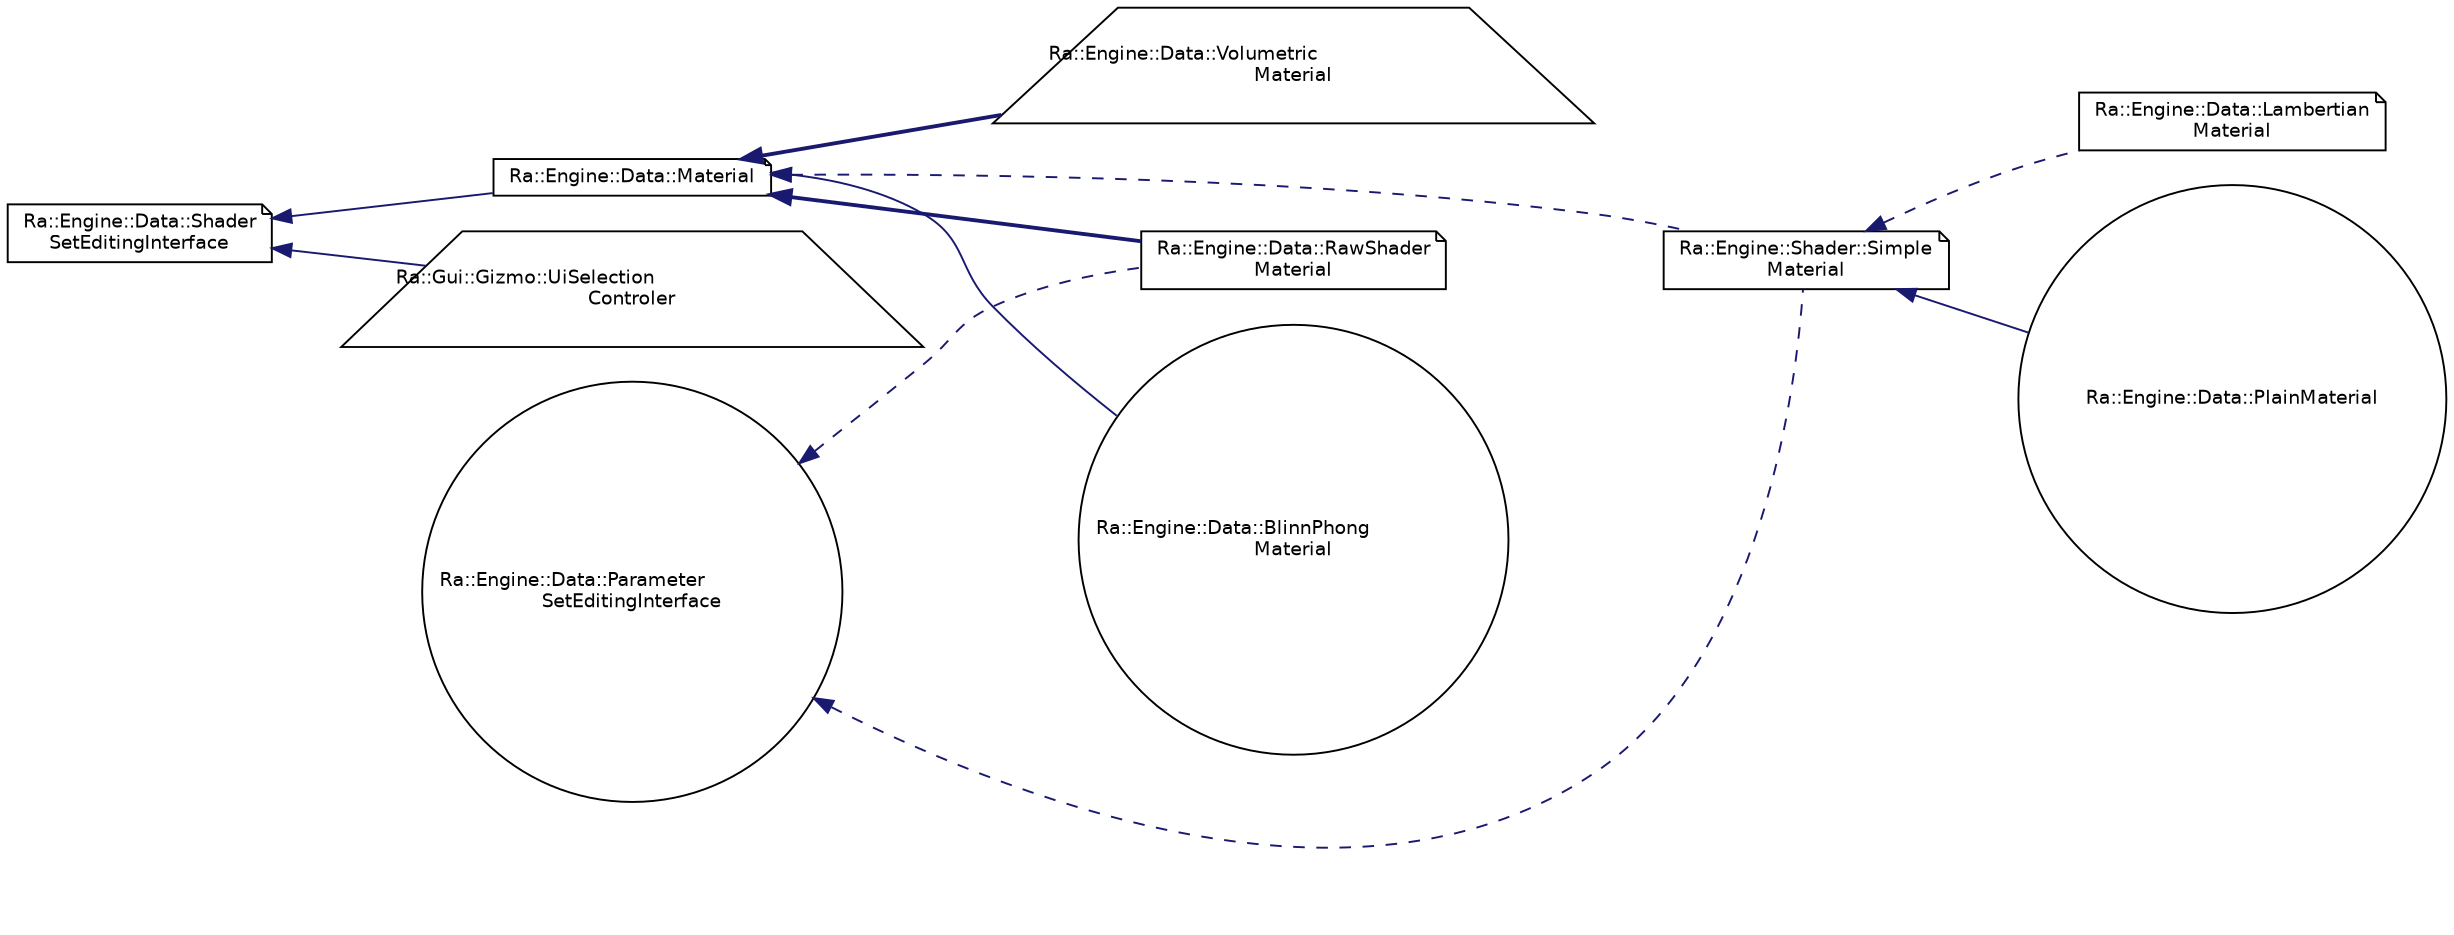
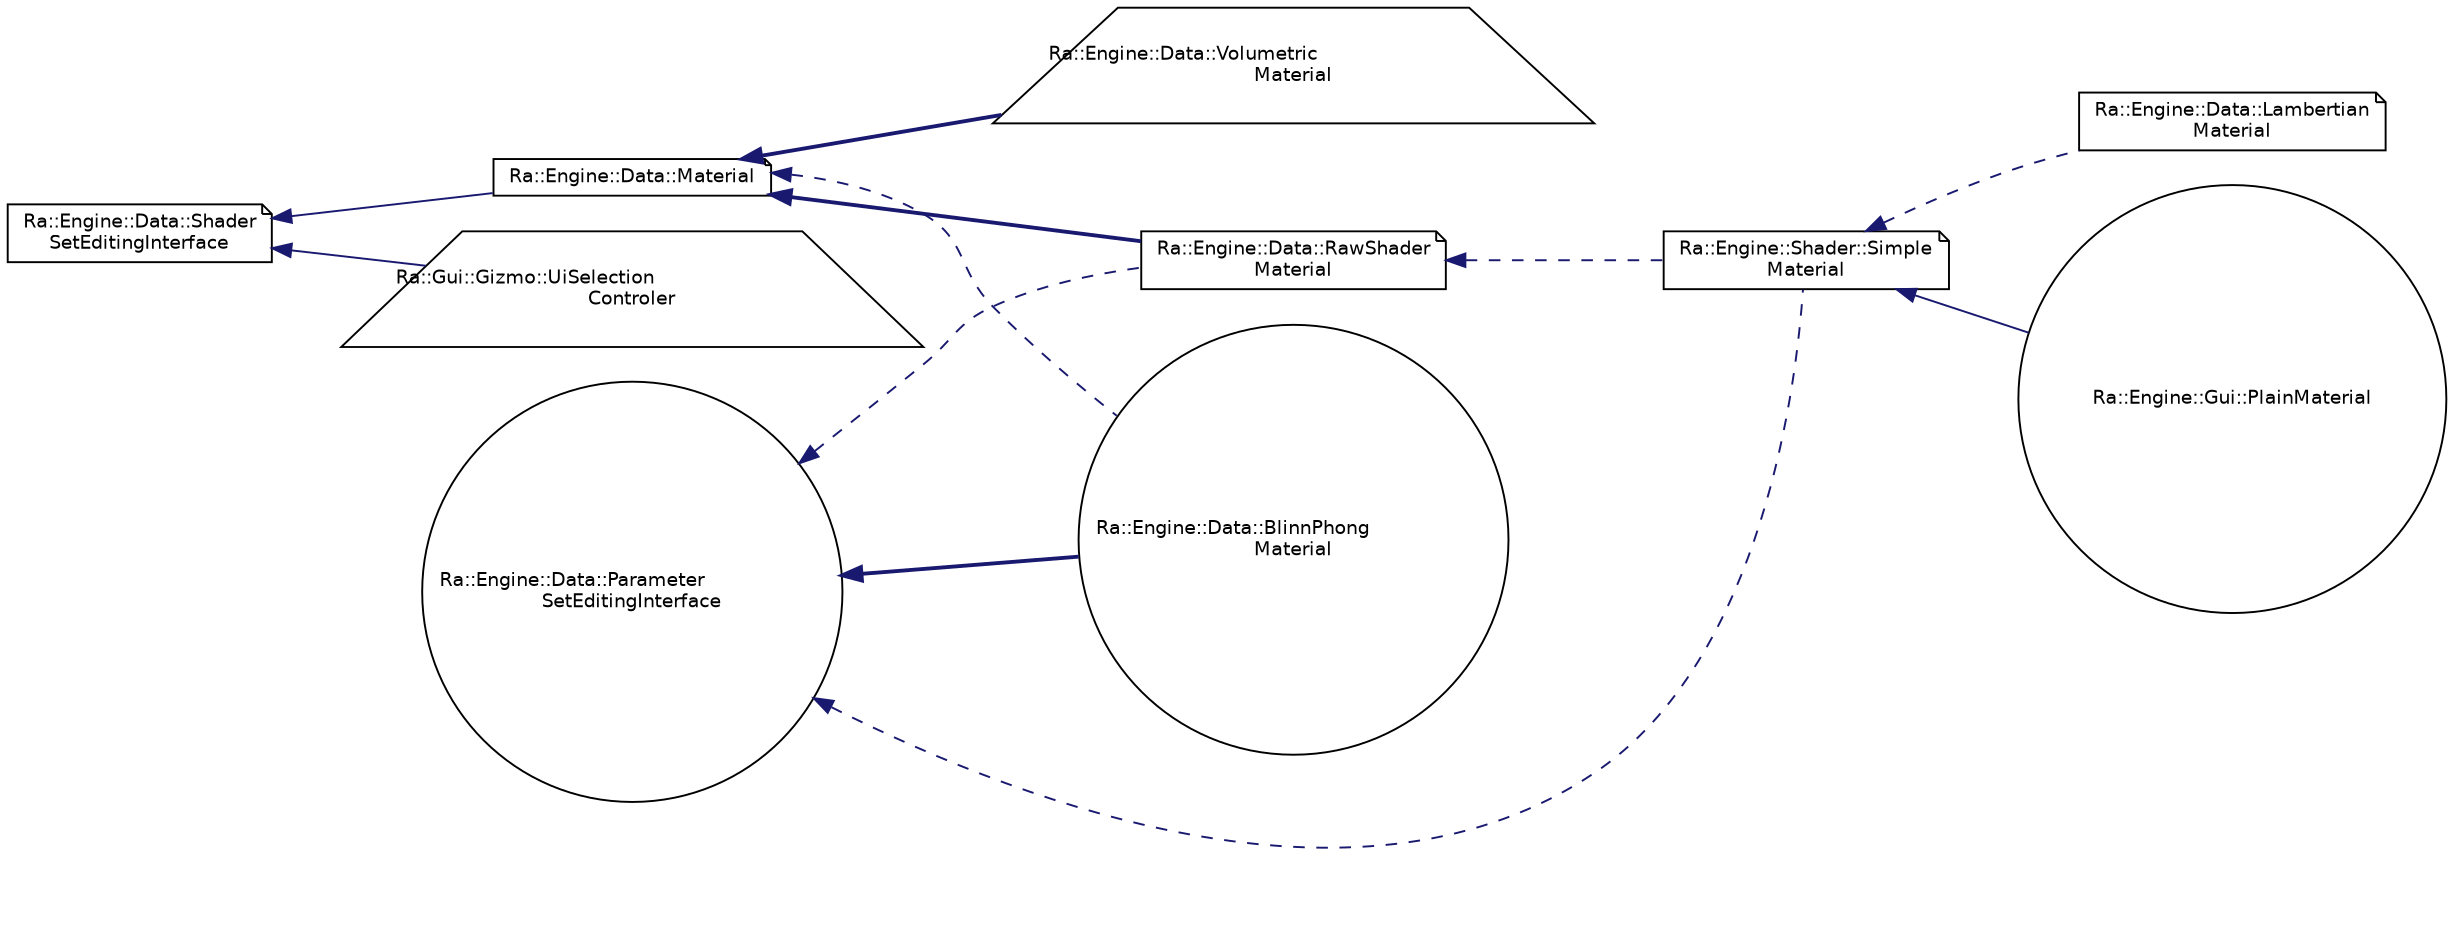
edge "Ra::Engine::Shader::Simple Material" -> "Ra::Engine::Data::Material": now "Ra::Engine::Shader::Simple Material" -> "Ra::Engine::Data::RawShader Material"
edge "Ra::Engine::Data::BlinnPhong Material" -> "Ra::Engine::Data::Material": style solid -> dashed
node "Ra::Engine::Data::PlainMaterial": label "Ra::Engine::Data::PlainMaterial" -> "Ra::Engine::Gui::PlainMaterial"
edge "Ra::Engine::Data::BlinnPhong Material" -> "Ra::Engine::Data::Parameter SetEditingInterface": added
